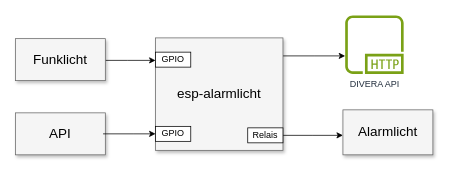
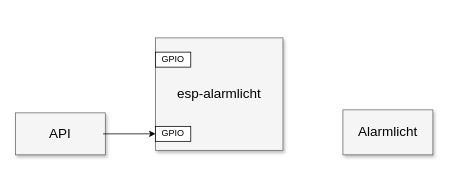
node "DIVERA API": removed
edge "esp-alarmlicht" -> "DIVERA API": removed
node "Funklicht": removed
edge "Funklicht" -> "esp-alarmlicht": removed
node "Relais": removed
edge "Relais" -> "Alarmlicht": removed
